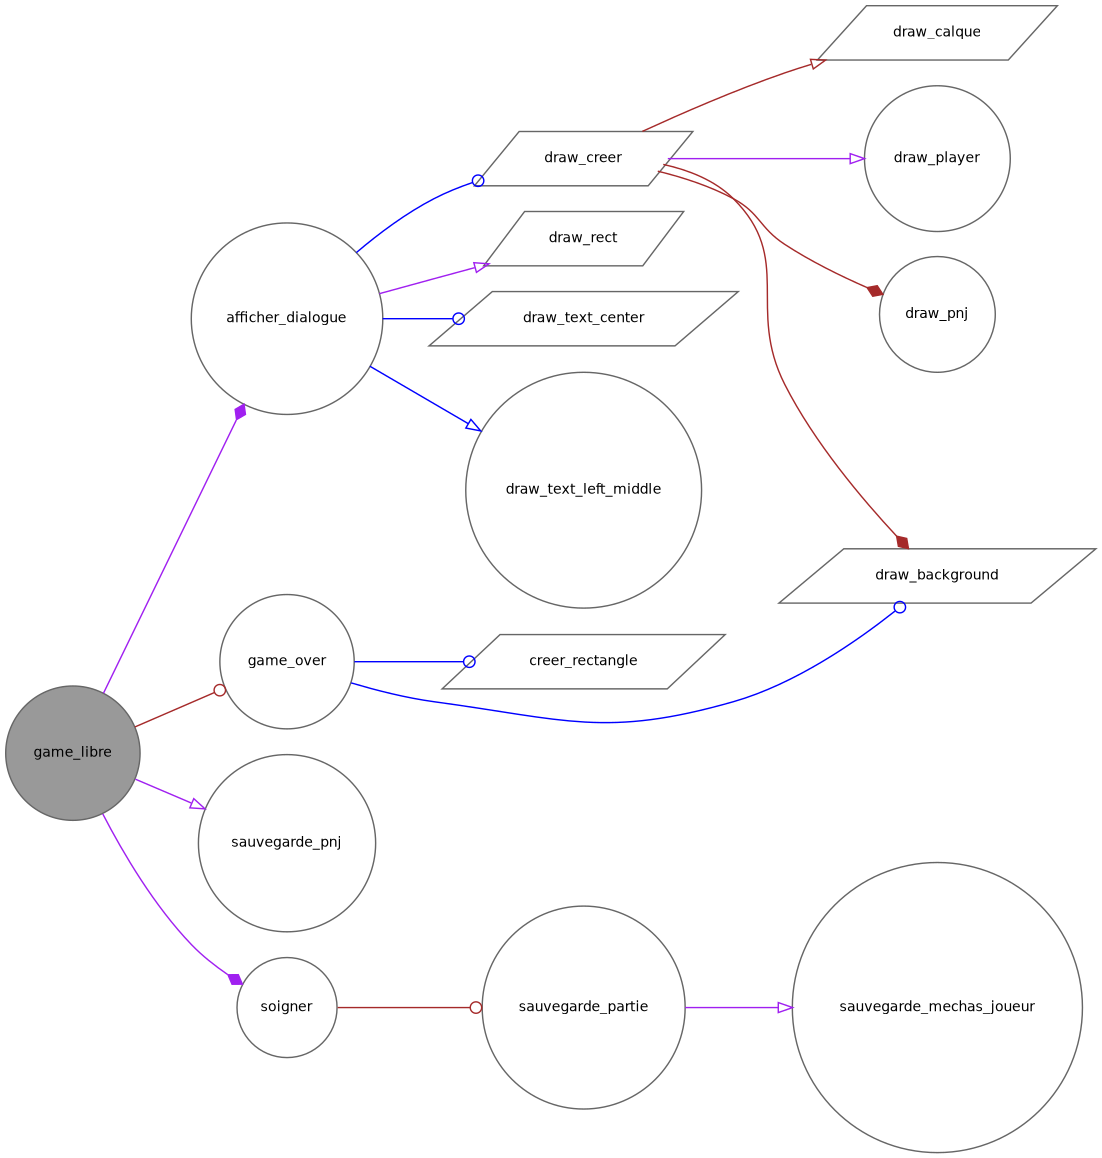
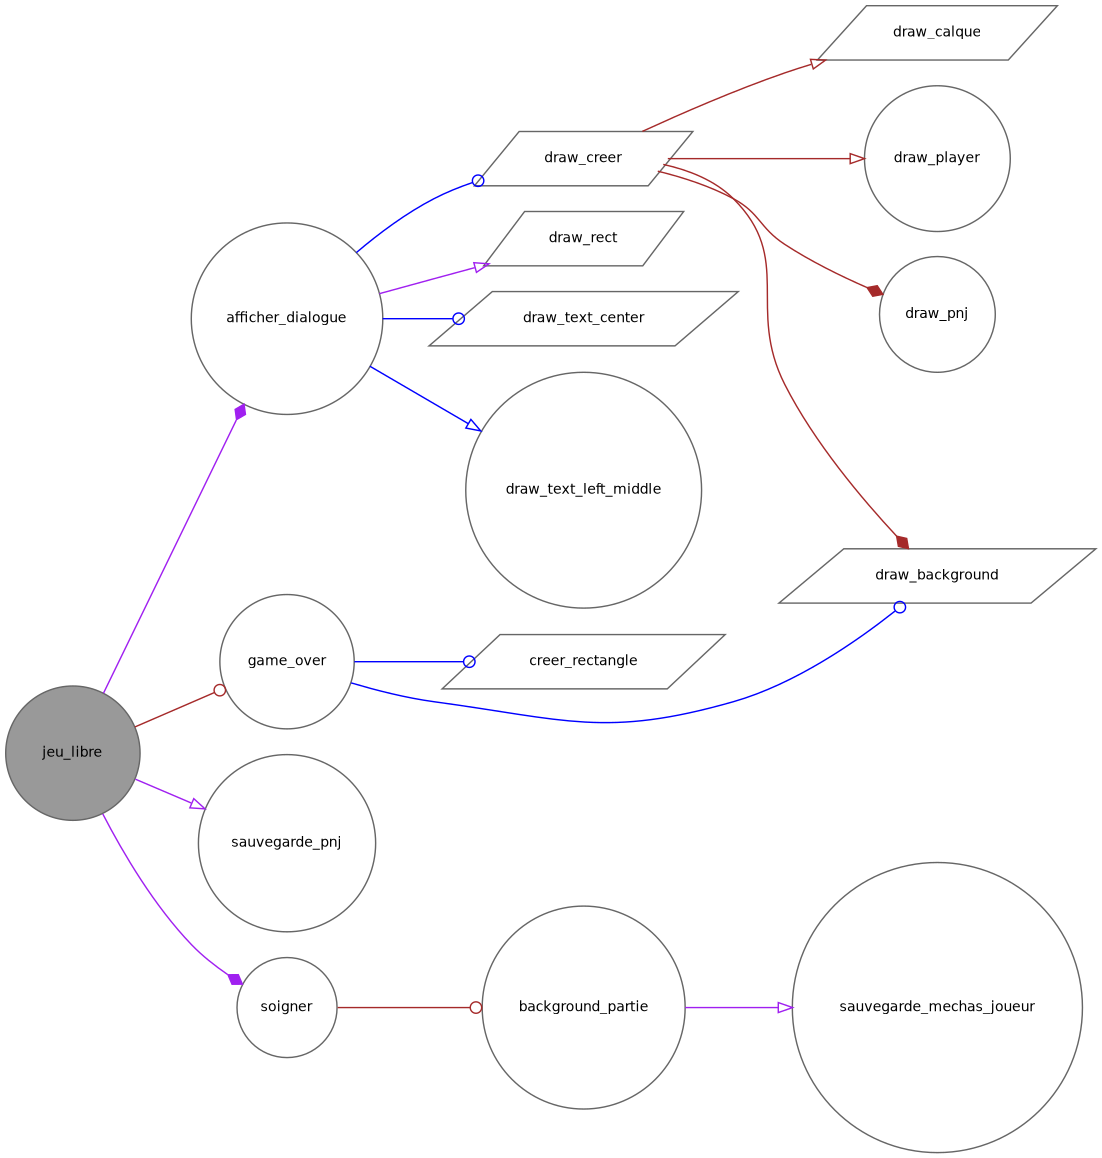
edge "draw_creer" -> "draw_player": color purple -> brown
node "game_libre": label "game_libre" -> "jeu_libre"
node "sauvegarde_partie": label "sauvegarde_partie" -> "background_partie"
